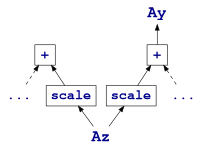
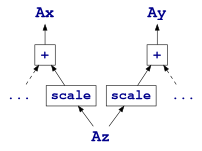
node "Ax": added
